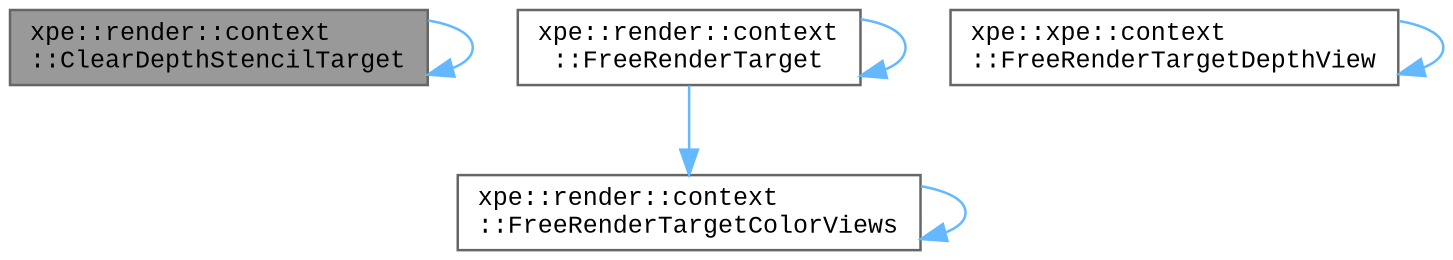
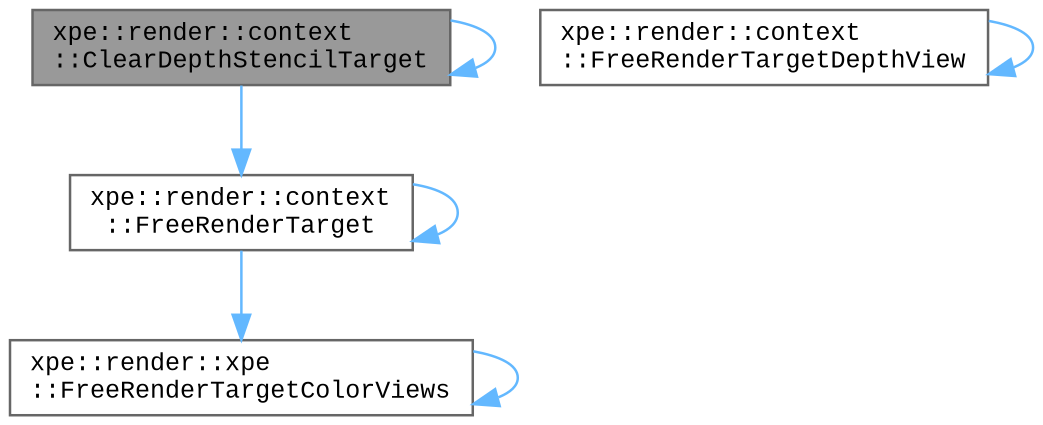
node "xpe::xpe::context ::FreeRenderTargetDepthView": label "xpe::xpe::context ::FreeRenderTargetDepthView" -> "xpe::render::context ::FreeRenderTargetDepthView"
edge "xpe::render::context ::ClearDepthStencilTarget" -> "xpe::render::context ::FreeRenderTarget": added
node "xpe::render::context ::FreeRenderTargetColorViews": label "xpe::render::context ::FreeRenderTargetColorViews" -> "xpe::render::xpe ::FreeRenderTargetColorViews"
